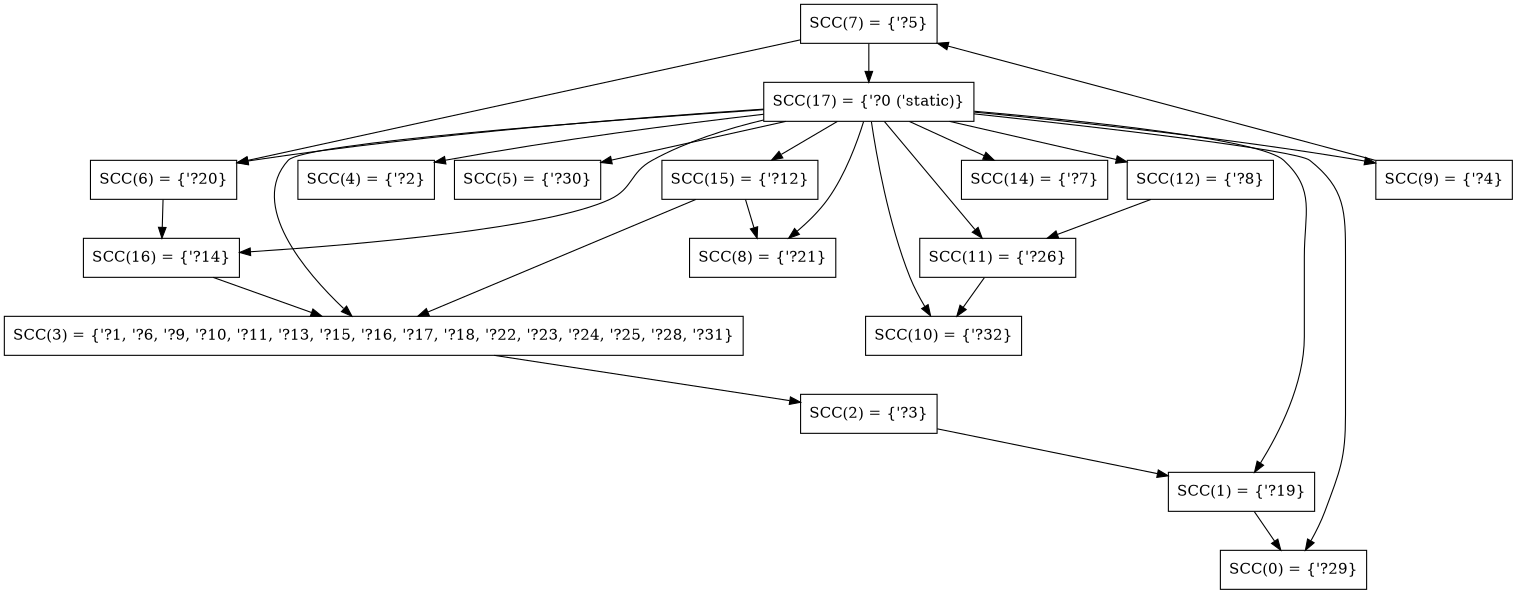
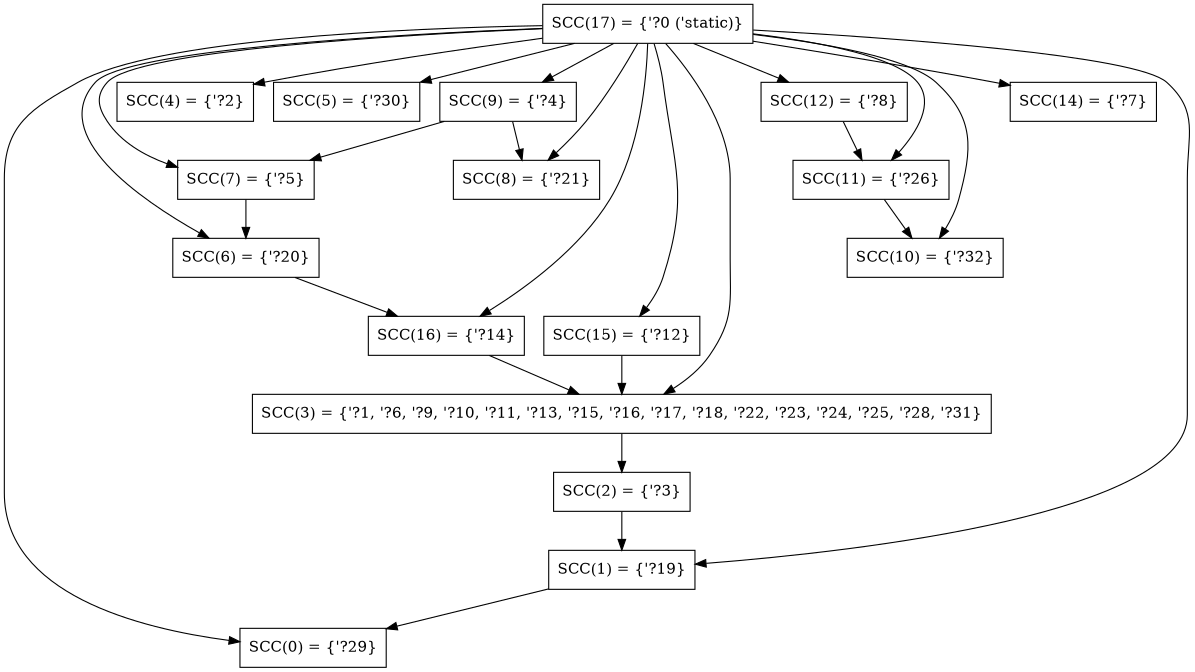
edge "SCC(7) = {'?5}" -> "SCC(17) = {'?0 ('static)}": reversed
edge "SCC(15) = {'?12}" -> "SCC(8) = {'?21}": now "SCC(9) = {'?4}" -> "SCC(8) = {'?21}"
